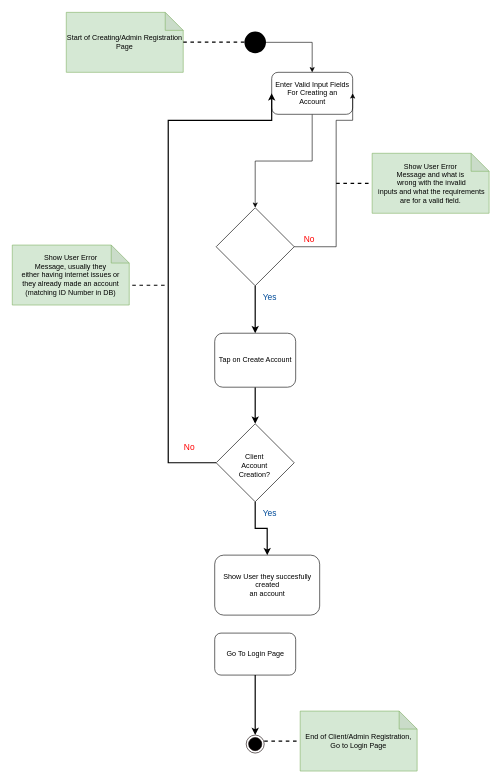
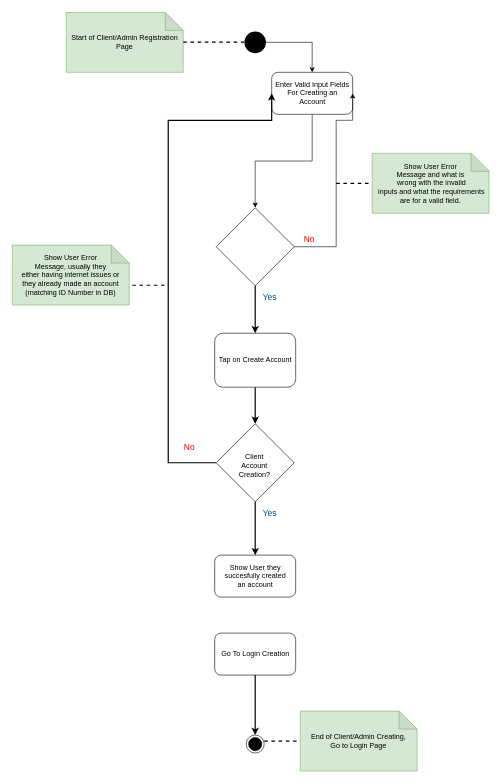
node "Start of Creating/Admin Registration Page": label "Start of Creating/Admin Registration Page" -> "Start of Client/Admin Registration Page"
node "Show User they succesfully created an account": size 105x60 -> 81x42
node "Go To Login Page": label "Go To Login Page" -> "Go To Login Creation"
node "End of Client/Admin Registration, Go to Login Page": label "End of Client/Admin Registration, Go to Login Page" -> "End of Client/Admin Creating, Go to Login Page"
